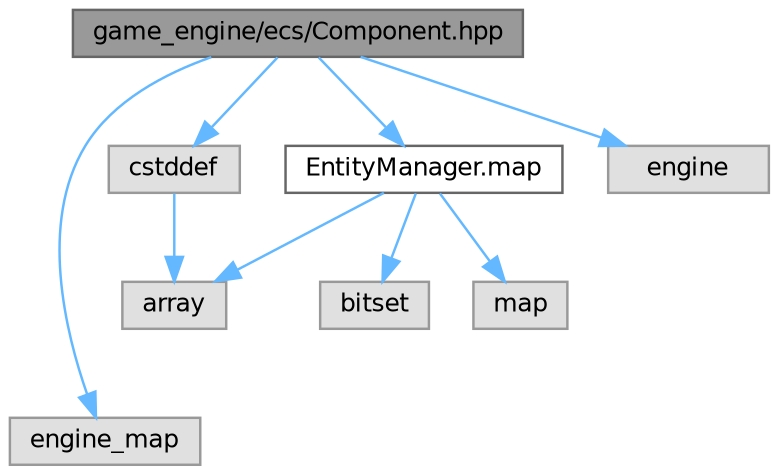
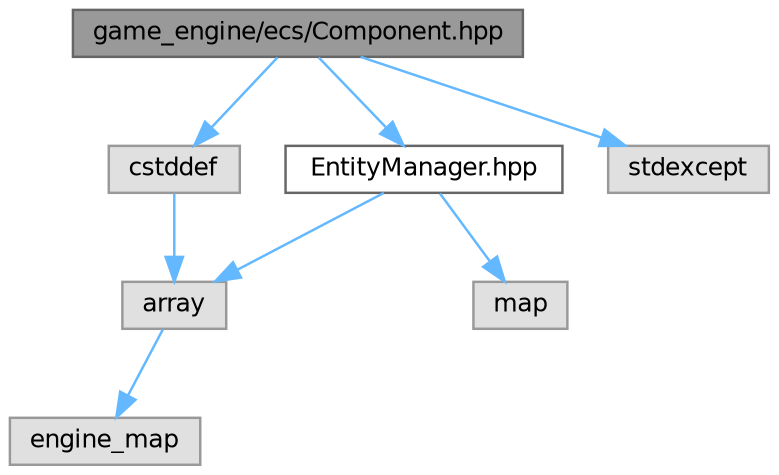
node "EntityManager.map": label "EntityManager.map" -> "EntityManager.hpp"
node "engine": label "engine" -> "stdexcept"
edge "game_engine/ecs/Component.hpp" -> "engine_map": now "array" -> "engine_map"
node "bitset": removed
